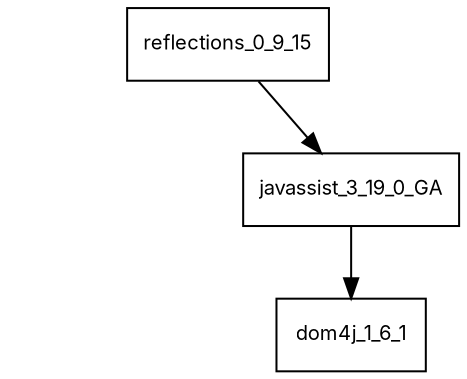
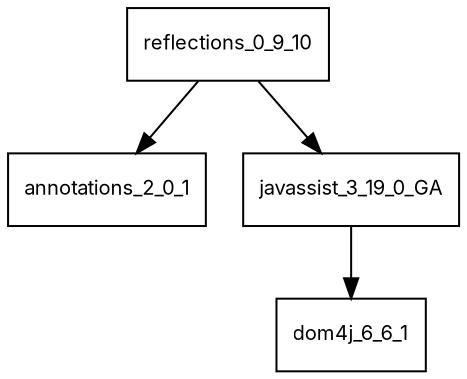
node "reflections_0_9_15": label "reflections_0_9_15" -> "reflections_0_9_10"
node "annotations_2_0_1": added
node "dom4j_1_6_1": label "dom4j_1_6_1" -> "dom4j_6_6_1"
